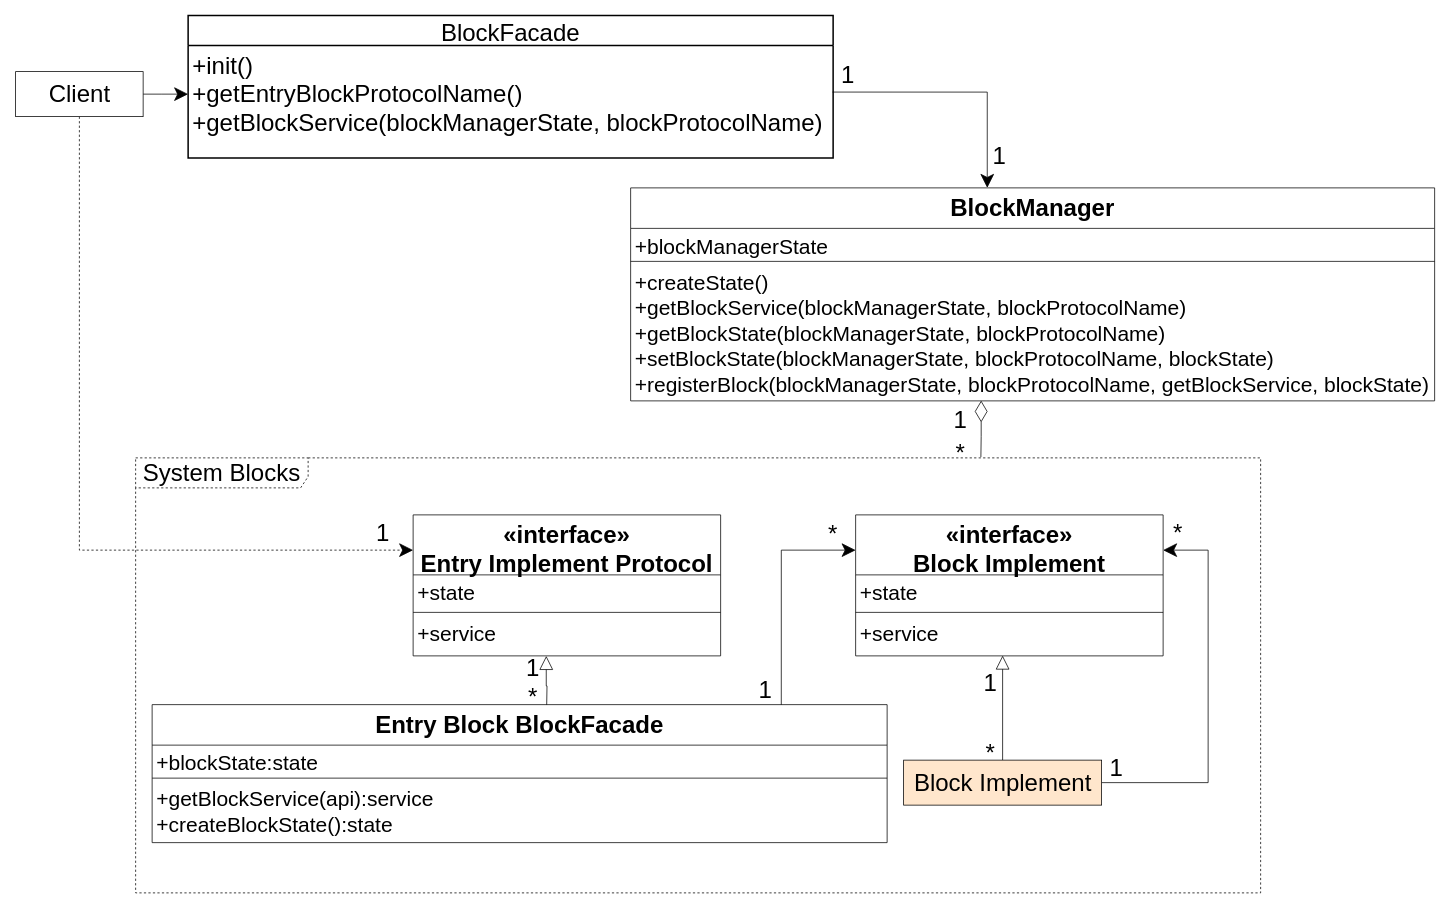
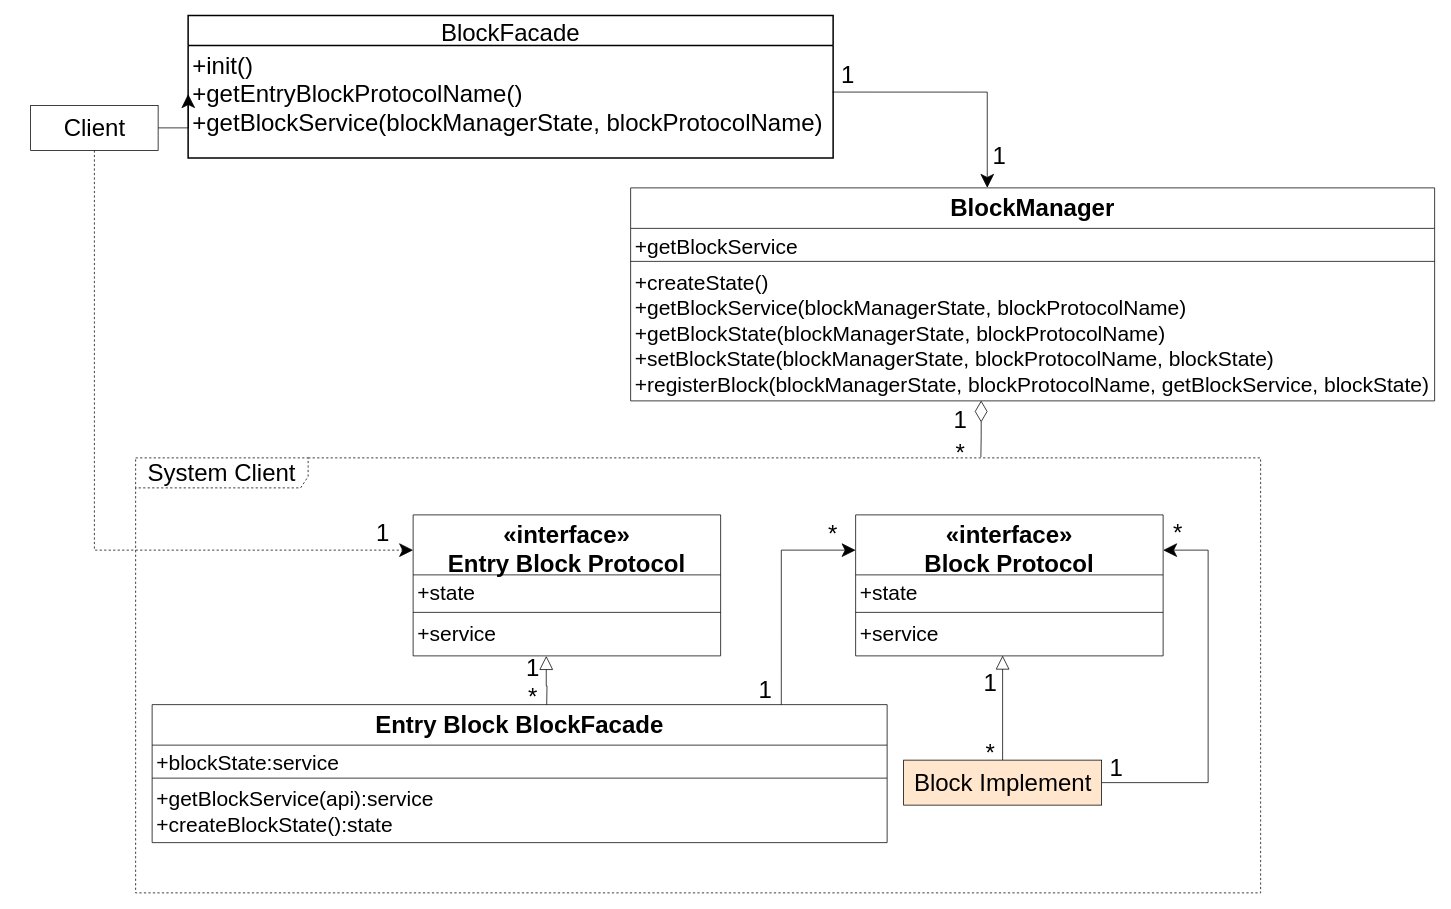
node "Client": moved (79, 94) -> (94, 128)
node "+blockManagerState": label "+blockManagerState" -> "+getBlockService"
node "System Blocks": label "System Blocks" -> "System Client"
node "«interface» Entry Implement Protocol": label "«interface» Entry Implement Protocol" -> "«interface» Entry Block Protocol"
node "«interface» Block Implement": label "«interface» Block Implement" -> "«interface» Block Protocol"
node "+blockState:state": label "+blockState:state" -> "+blockState:service"
